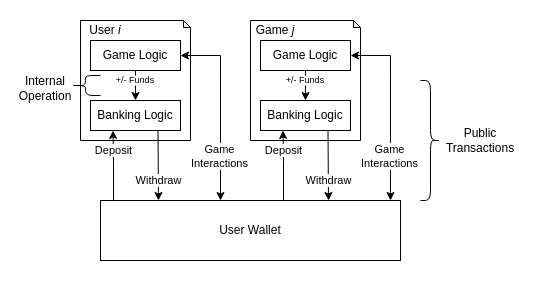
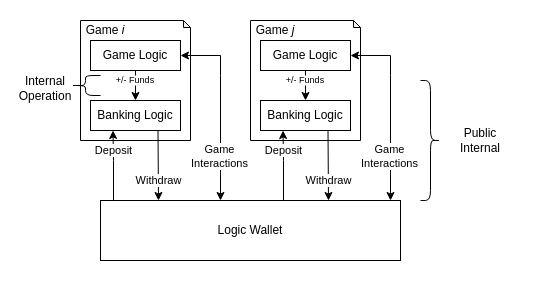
node "User i": label "User i" -> "Game i"
node "Public Transactions": label "Public Transactions" -> "Public Internal"
node "User Wallet": label "User Wallet" -> "Logic Wallet"
